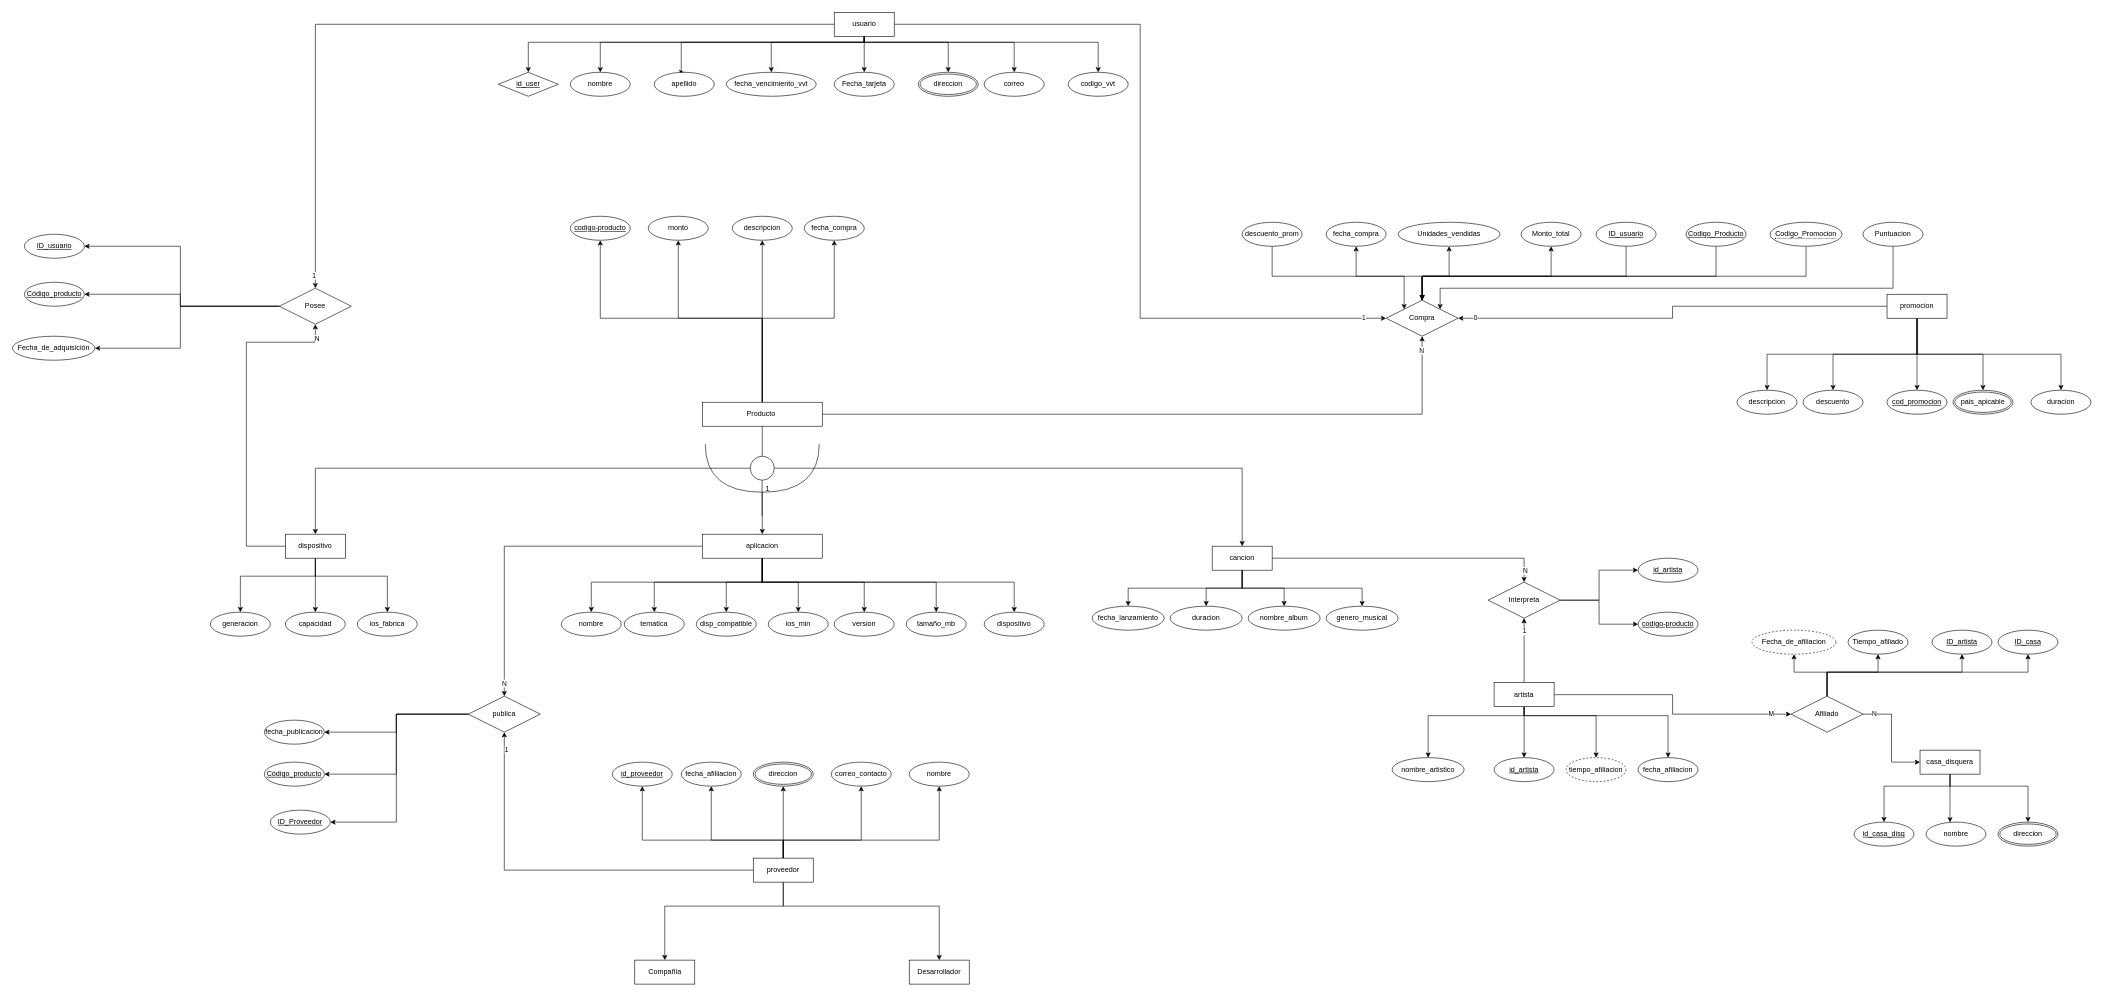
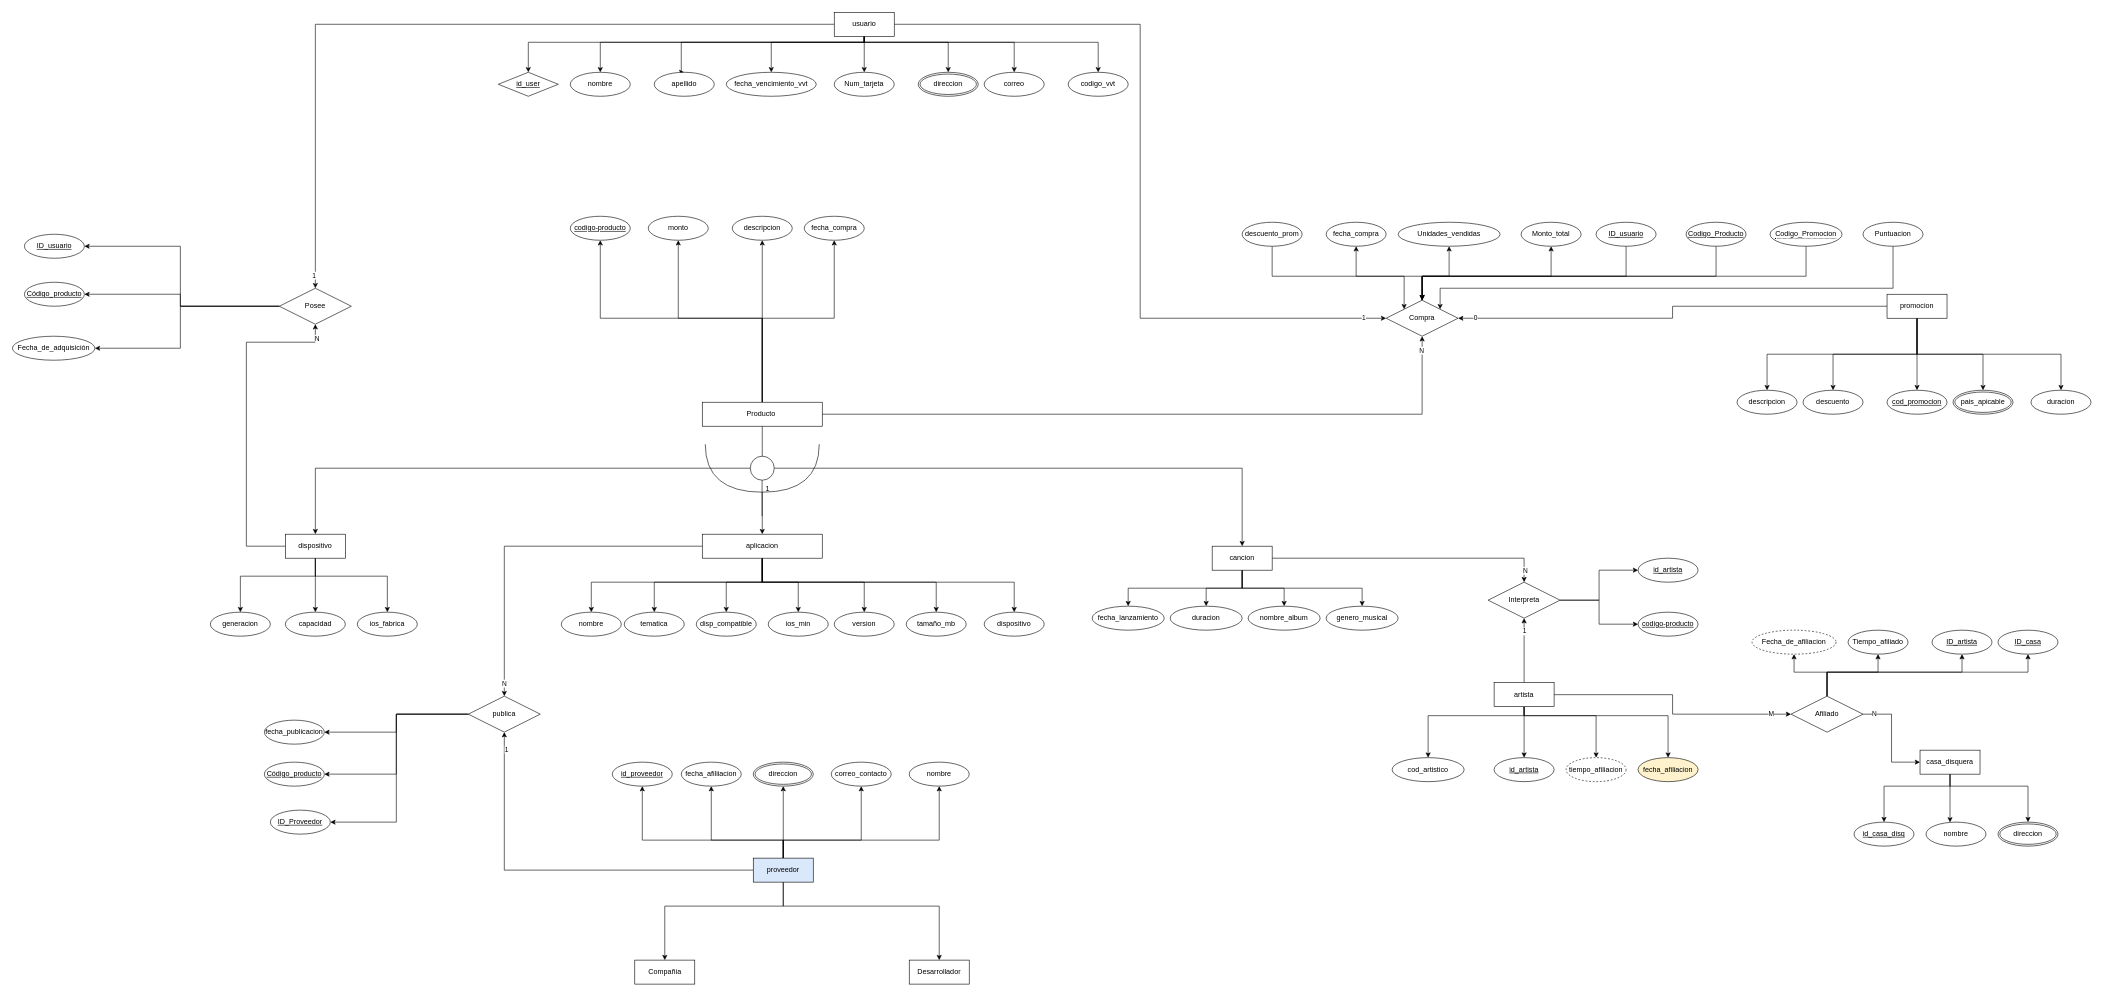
node "Fecha_tarjeta": label "Fecha_tarjeta" -> "Num_tarjeta"
node "nombre_artistico": label "nombre_artistico" -> "cod_artistico"
node "fecha_afiliacion": fillcolor #ffffff -> #fff2cc
node "proveedor": fillcolor #ffffff -> #dae8fc
